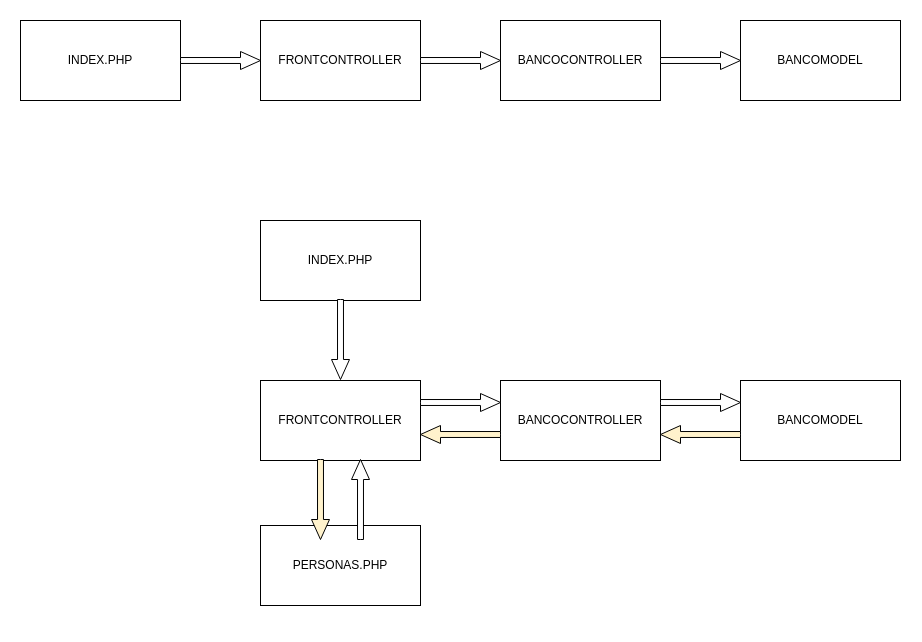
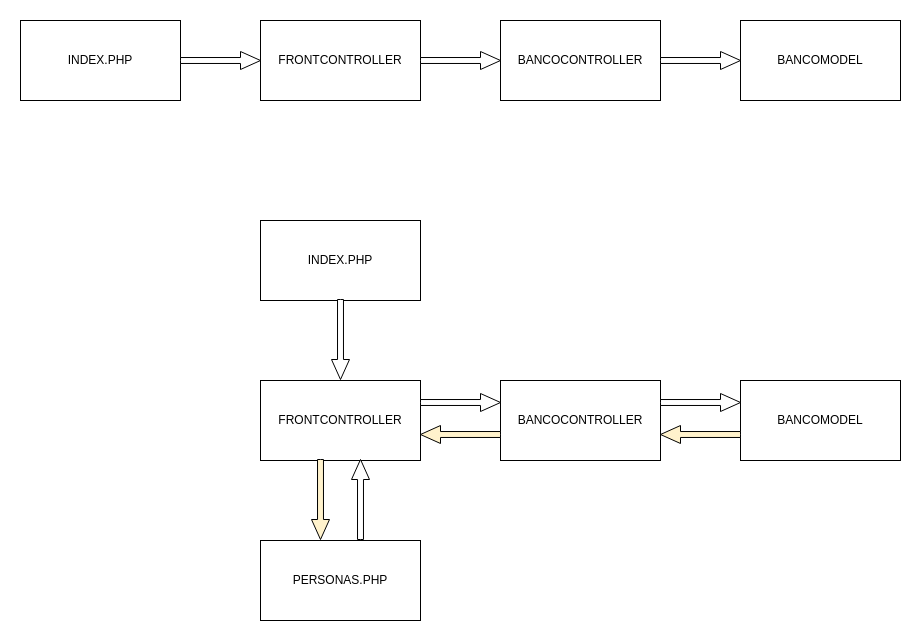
node "PERSONAS.PHP": moved (341, 566) -> (341, 581)
